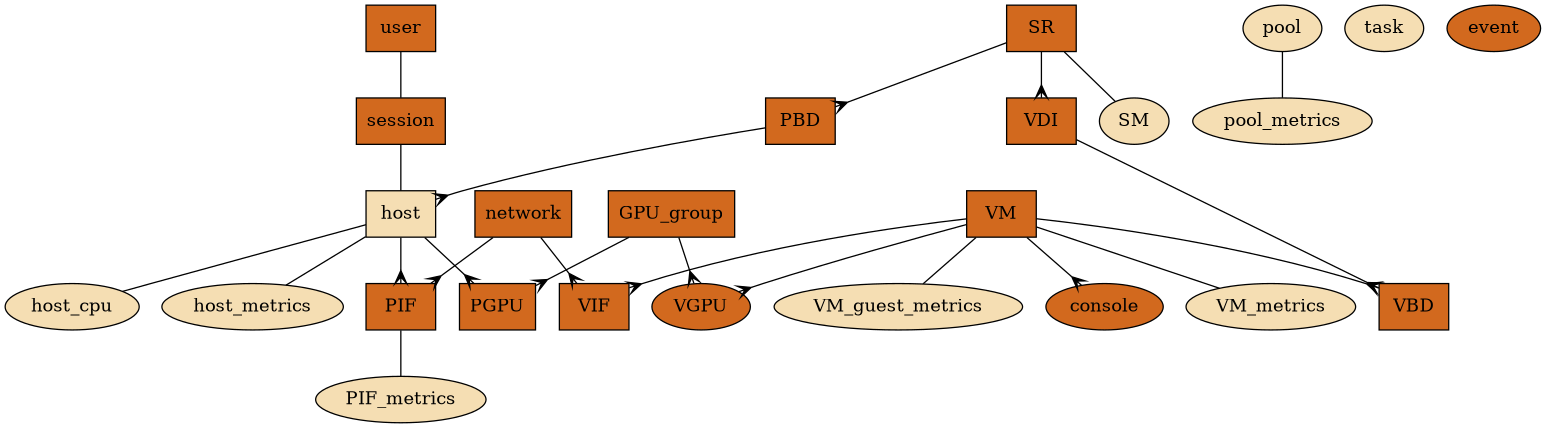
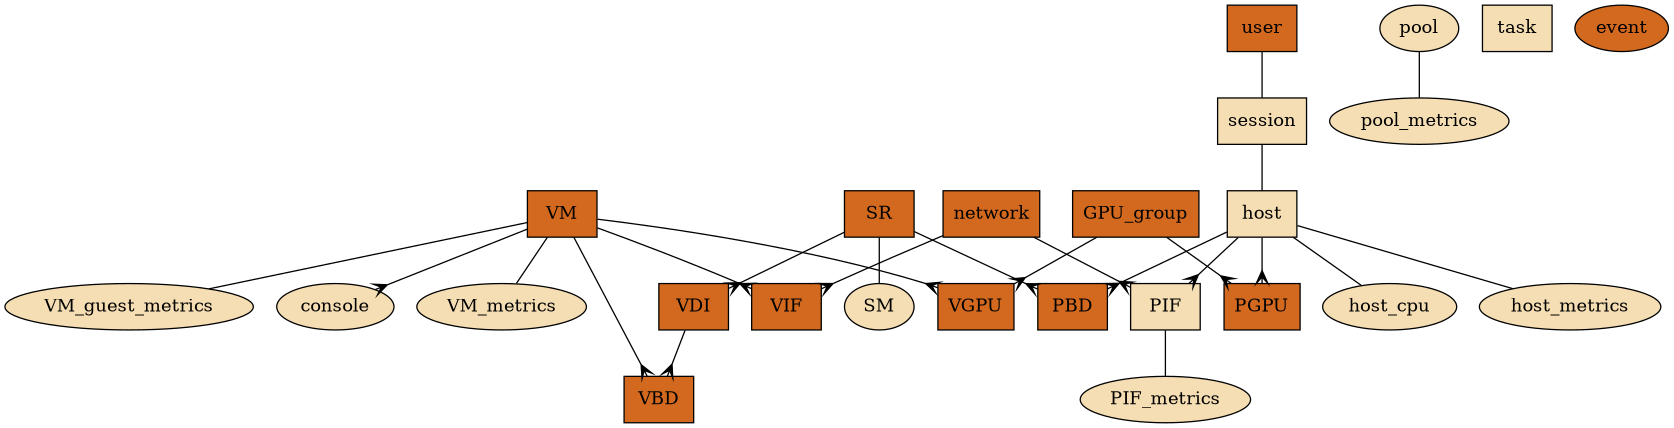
node "task": shape ellipse -> box
node "session": fillcolor chocolate -> wheat
edge "PBD" -> "host": reversed
node "PIF": fillcolor chocolate -> wheat
node "VGPU": shape ellipse -> box
node "console": fillcolor chocolate -> wheat
